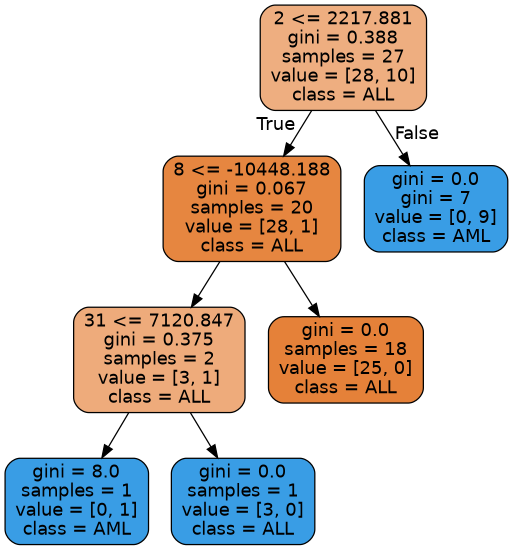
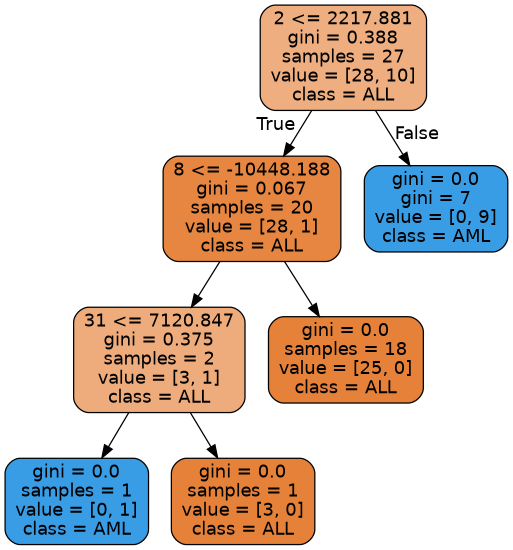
node "gini = 8.0 samples = 1 value = [0, 1] class = AML": label "gini = 8.0 samples = 1 value = [0, 1] class = AML" -> "gini = 0.0 samples = 1 value = [0, 1] class = AML"
node "gini = 0.0 samples = 1 value = [3, 0] class = ALL": fillcolor #399de5 -> #e58139
